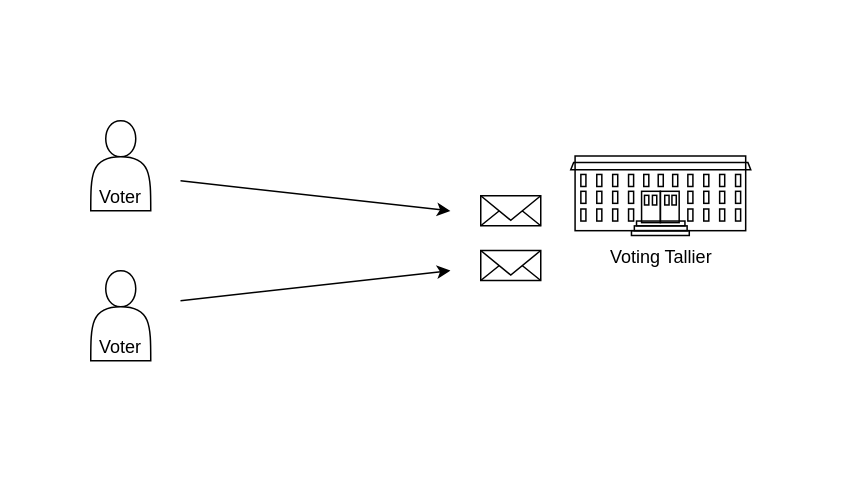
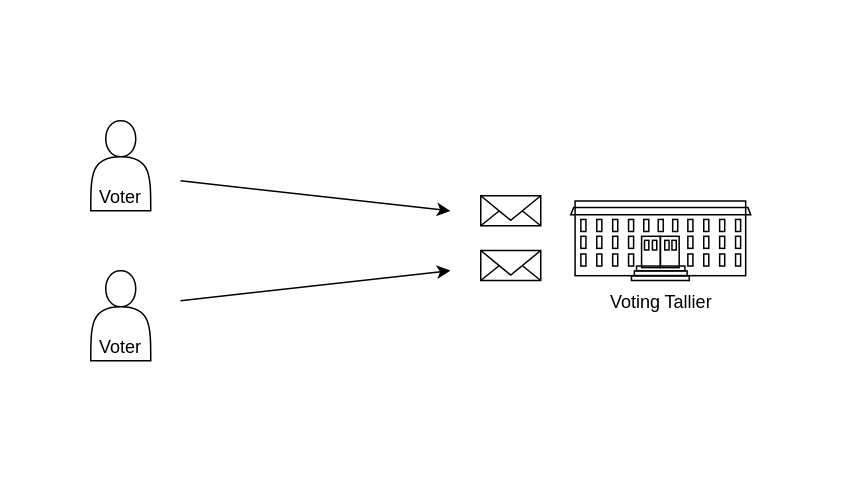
node "Voting Tallier": moved (661, 196) -> (661, 241)
